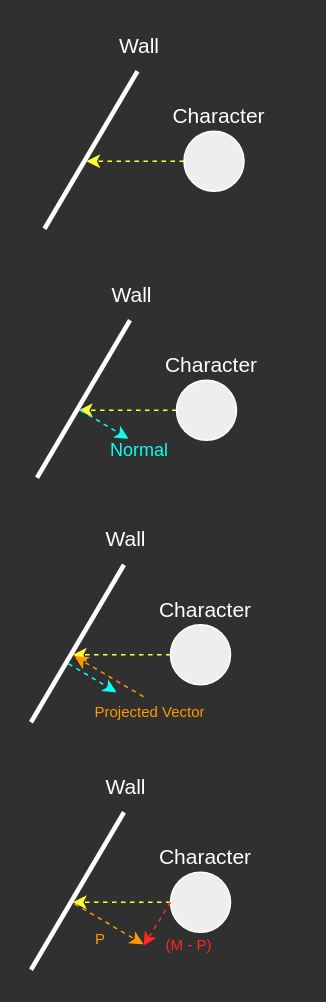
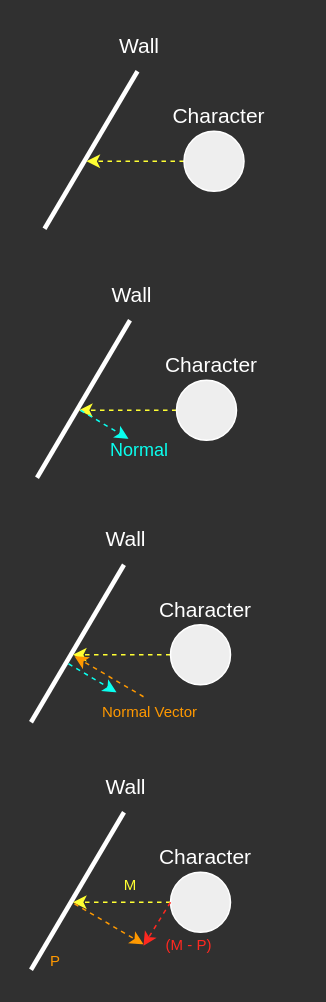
node "Projected Vector": label "Projected Vector" -> "Normal Vector"
node "M": added
node "P": moved (99, 938) -> (54, 961)
